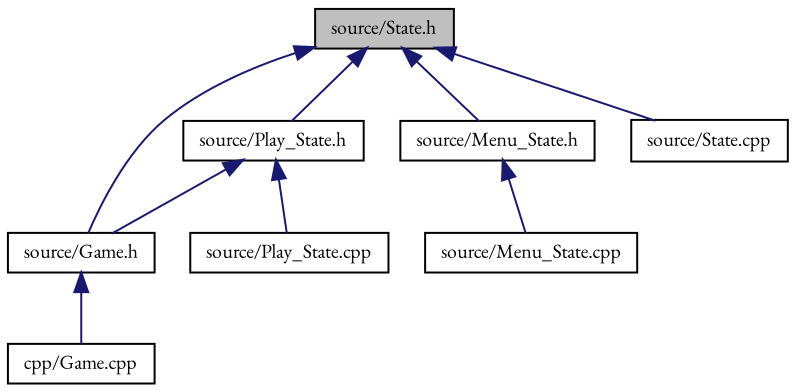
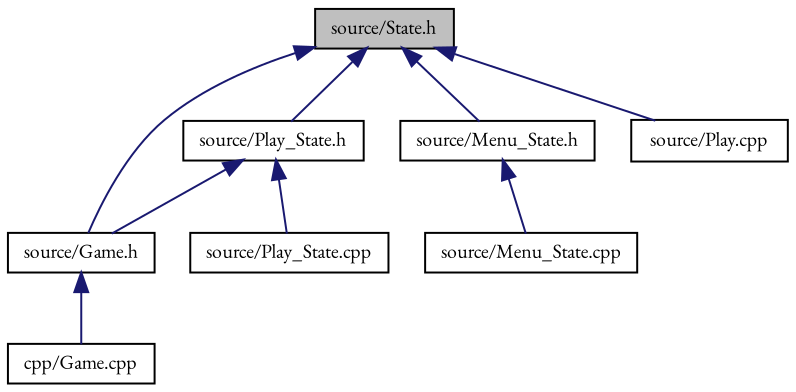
node "source/State.cpp": label "source/State.cpp" -> "source/Play.cpp"
